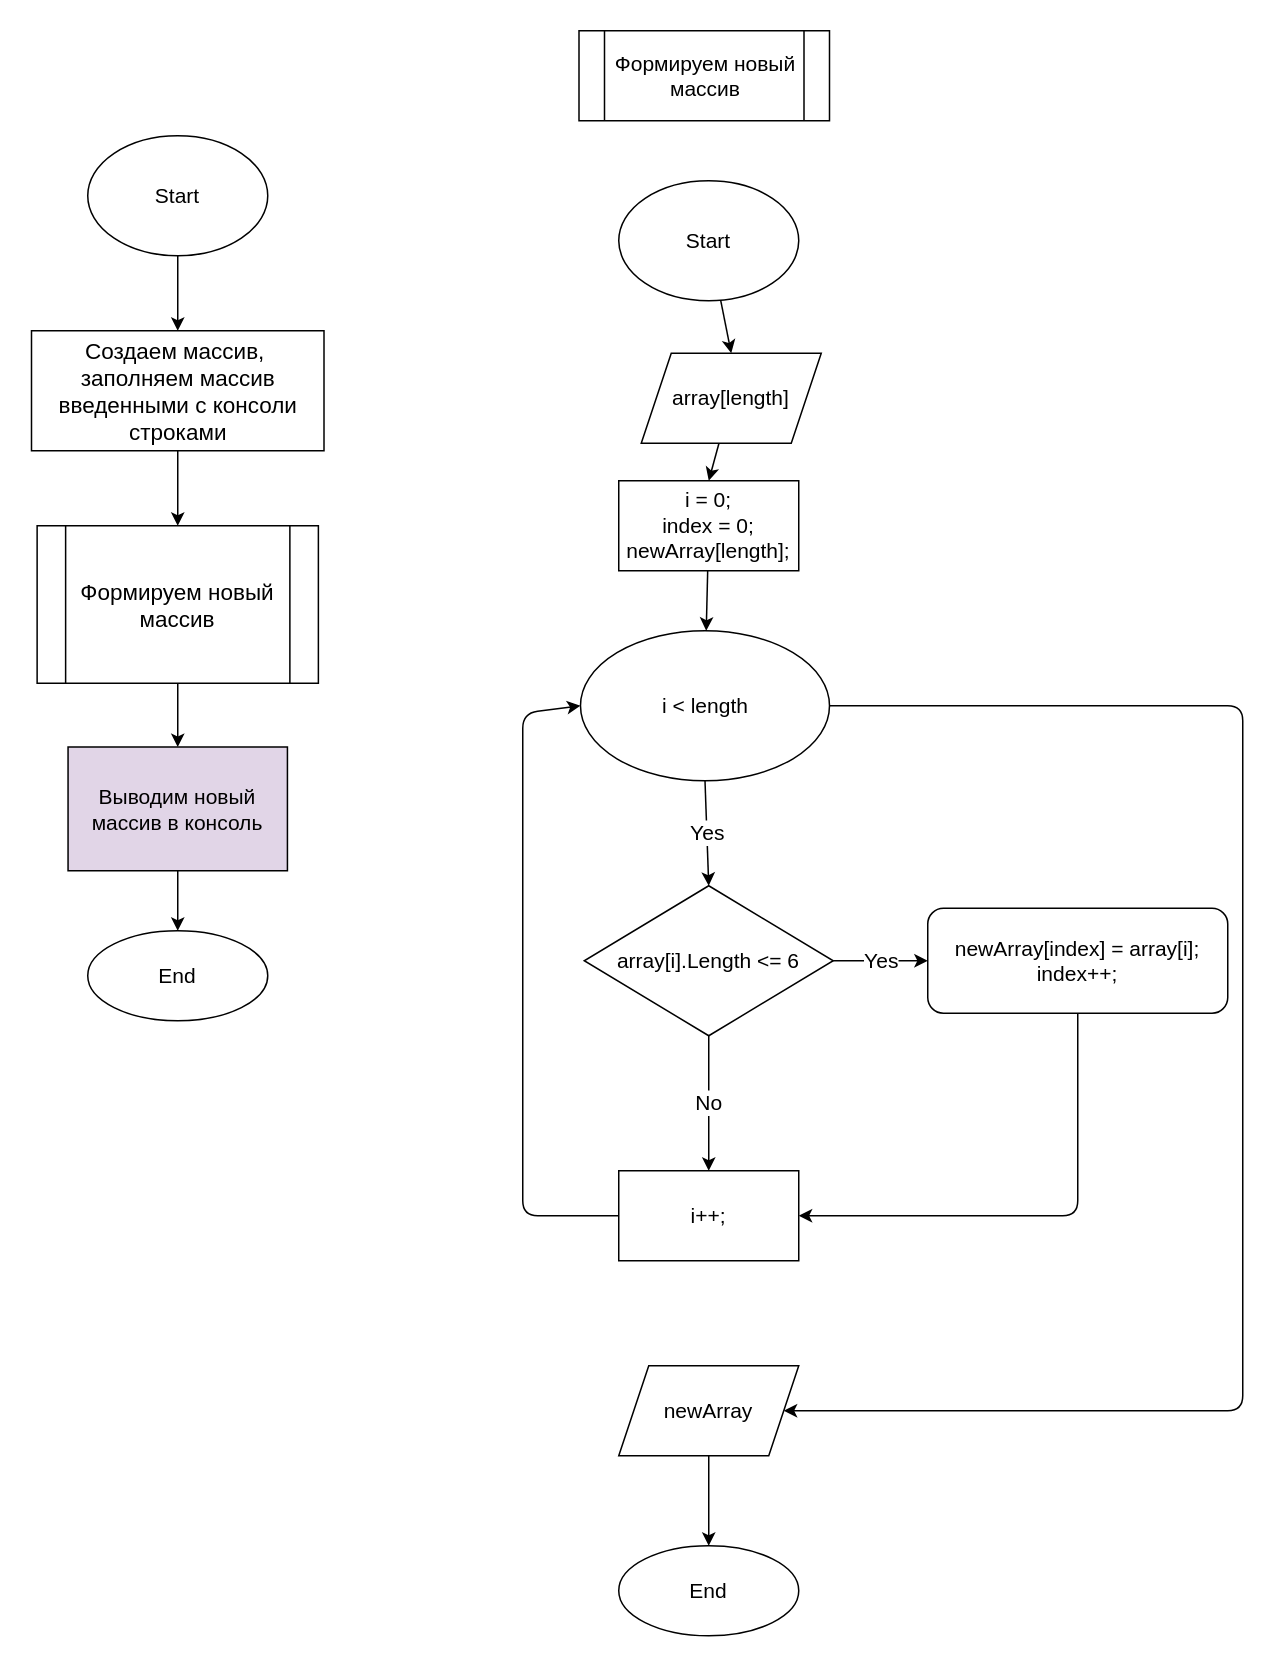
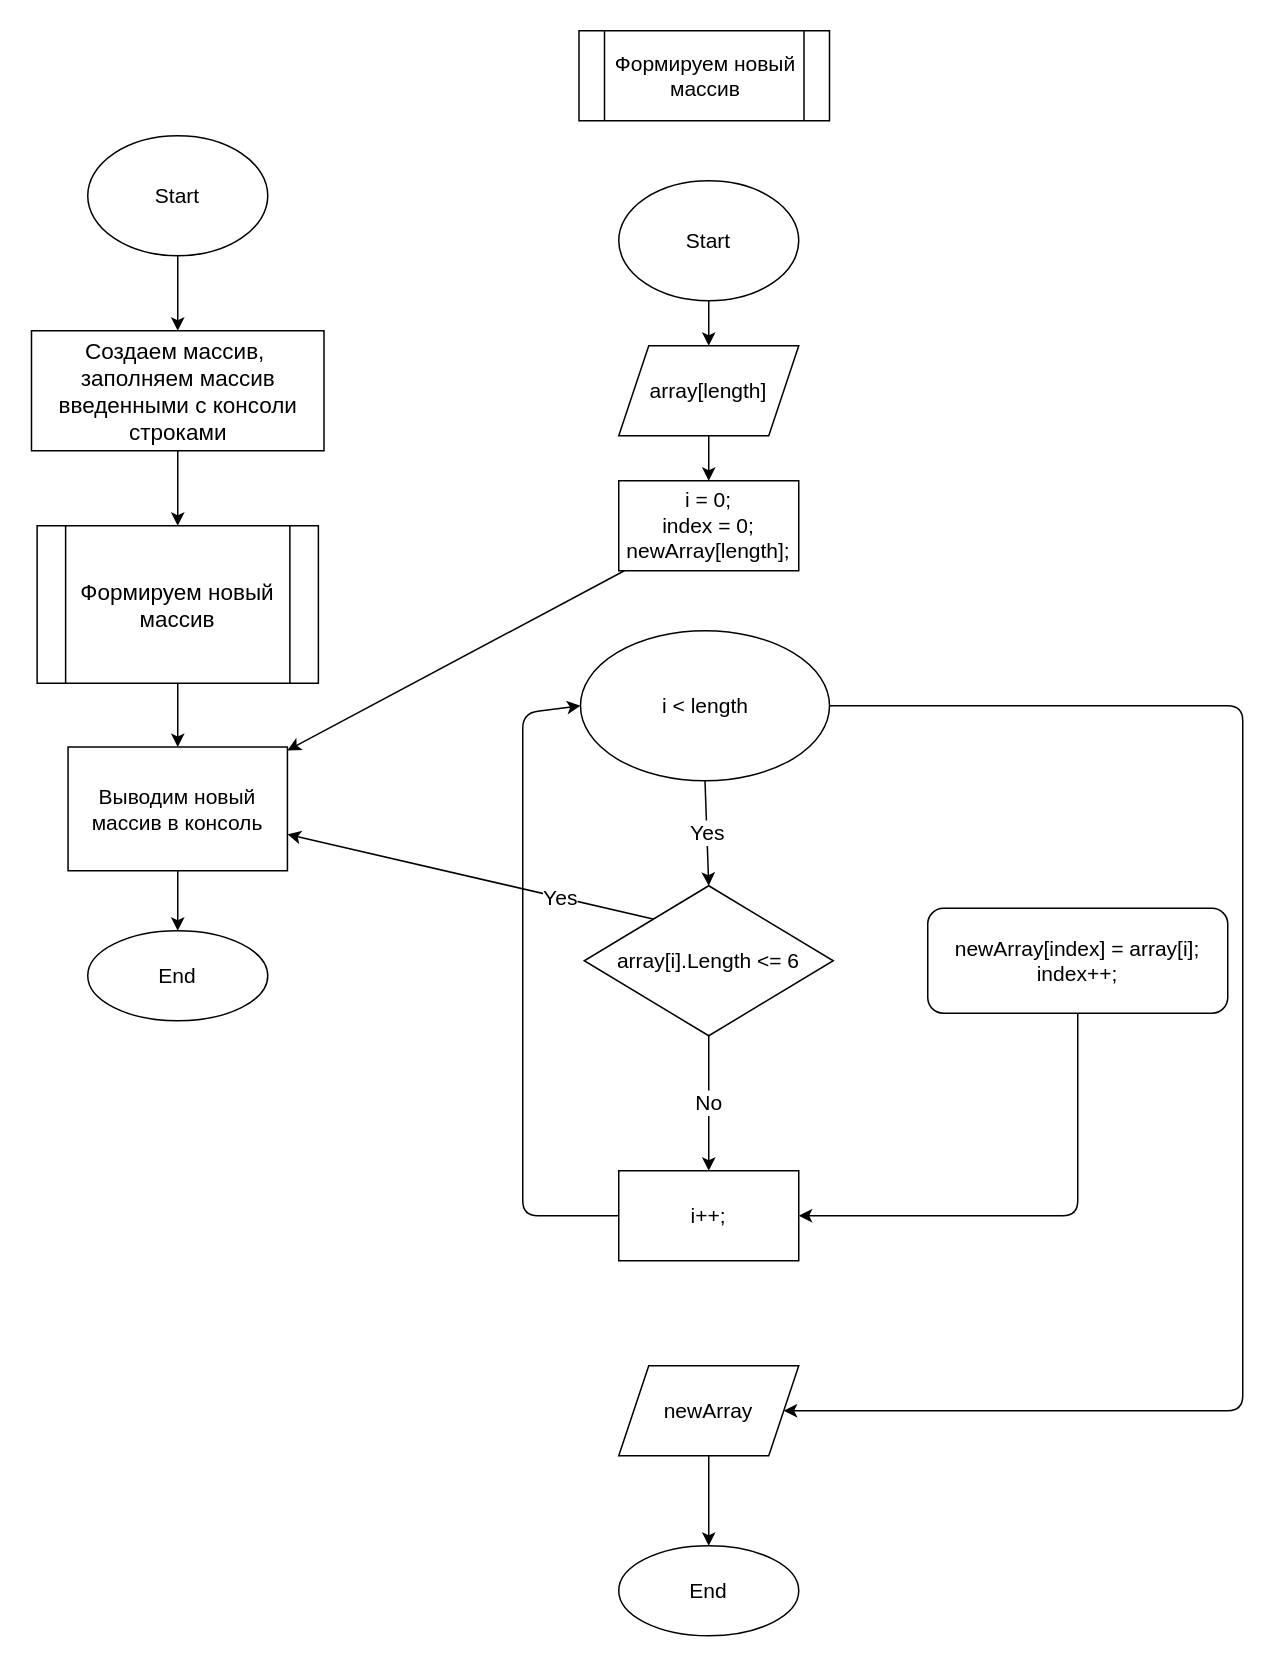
node "array[length]": moved (731, 398) -> (709, 391)
edge "i = 0;index = 0;newArray[length];" -> "i < length": now "i = 0;index = 0;newArray[length];" -> "Выводим новый массив в консоль"
node "Выводим новый массив в консоль": fillcolor #e1d5e7 -> #ffffff
edge "array[i].Length <= 6" -> "newArray[index] = array[i];index++;": now "array[i].Length <= 6" -> "Выводим новый массив в консоль"
